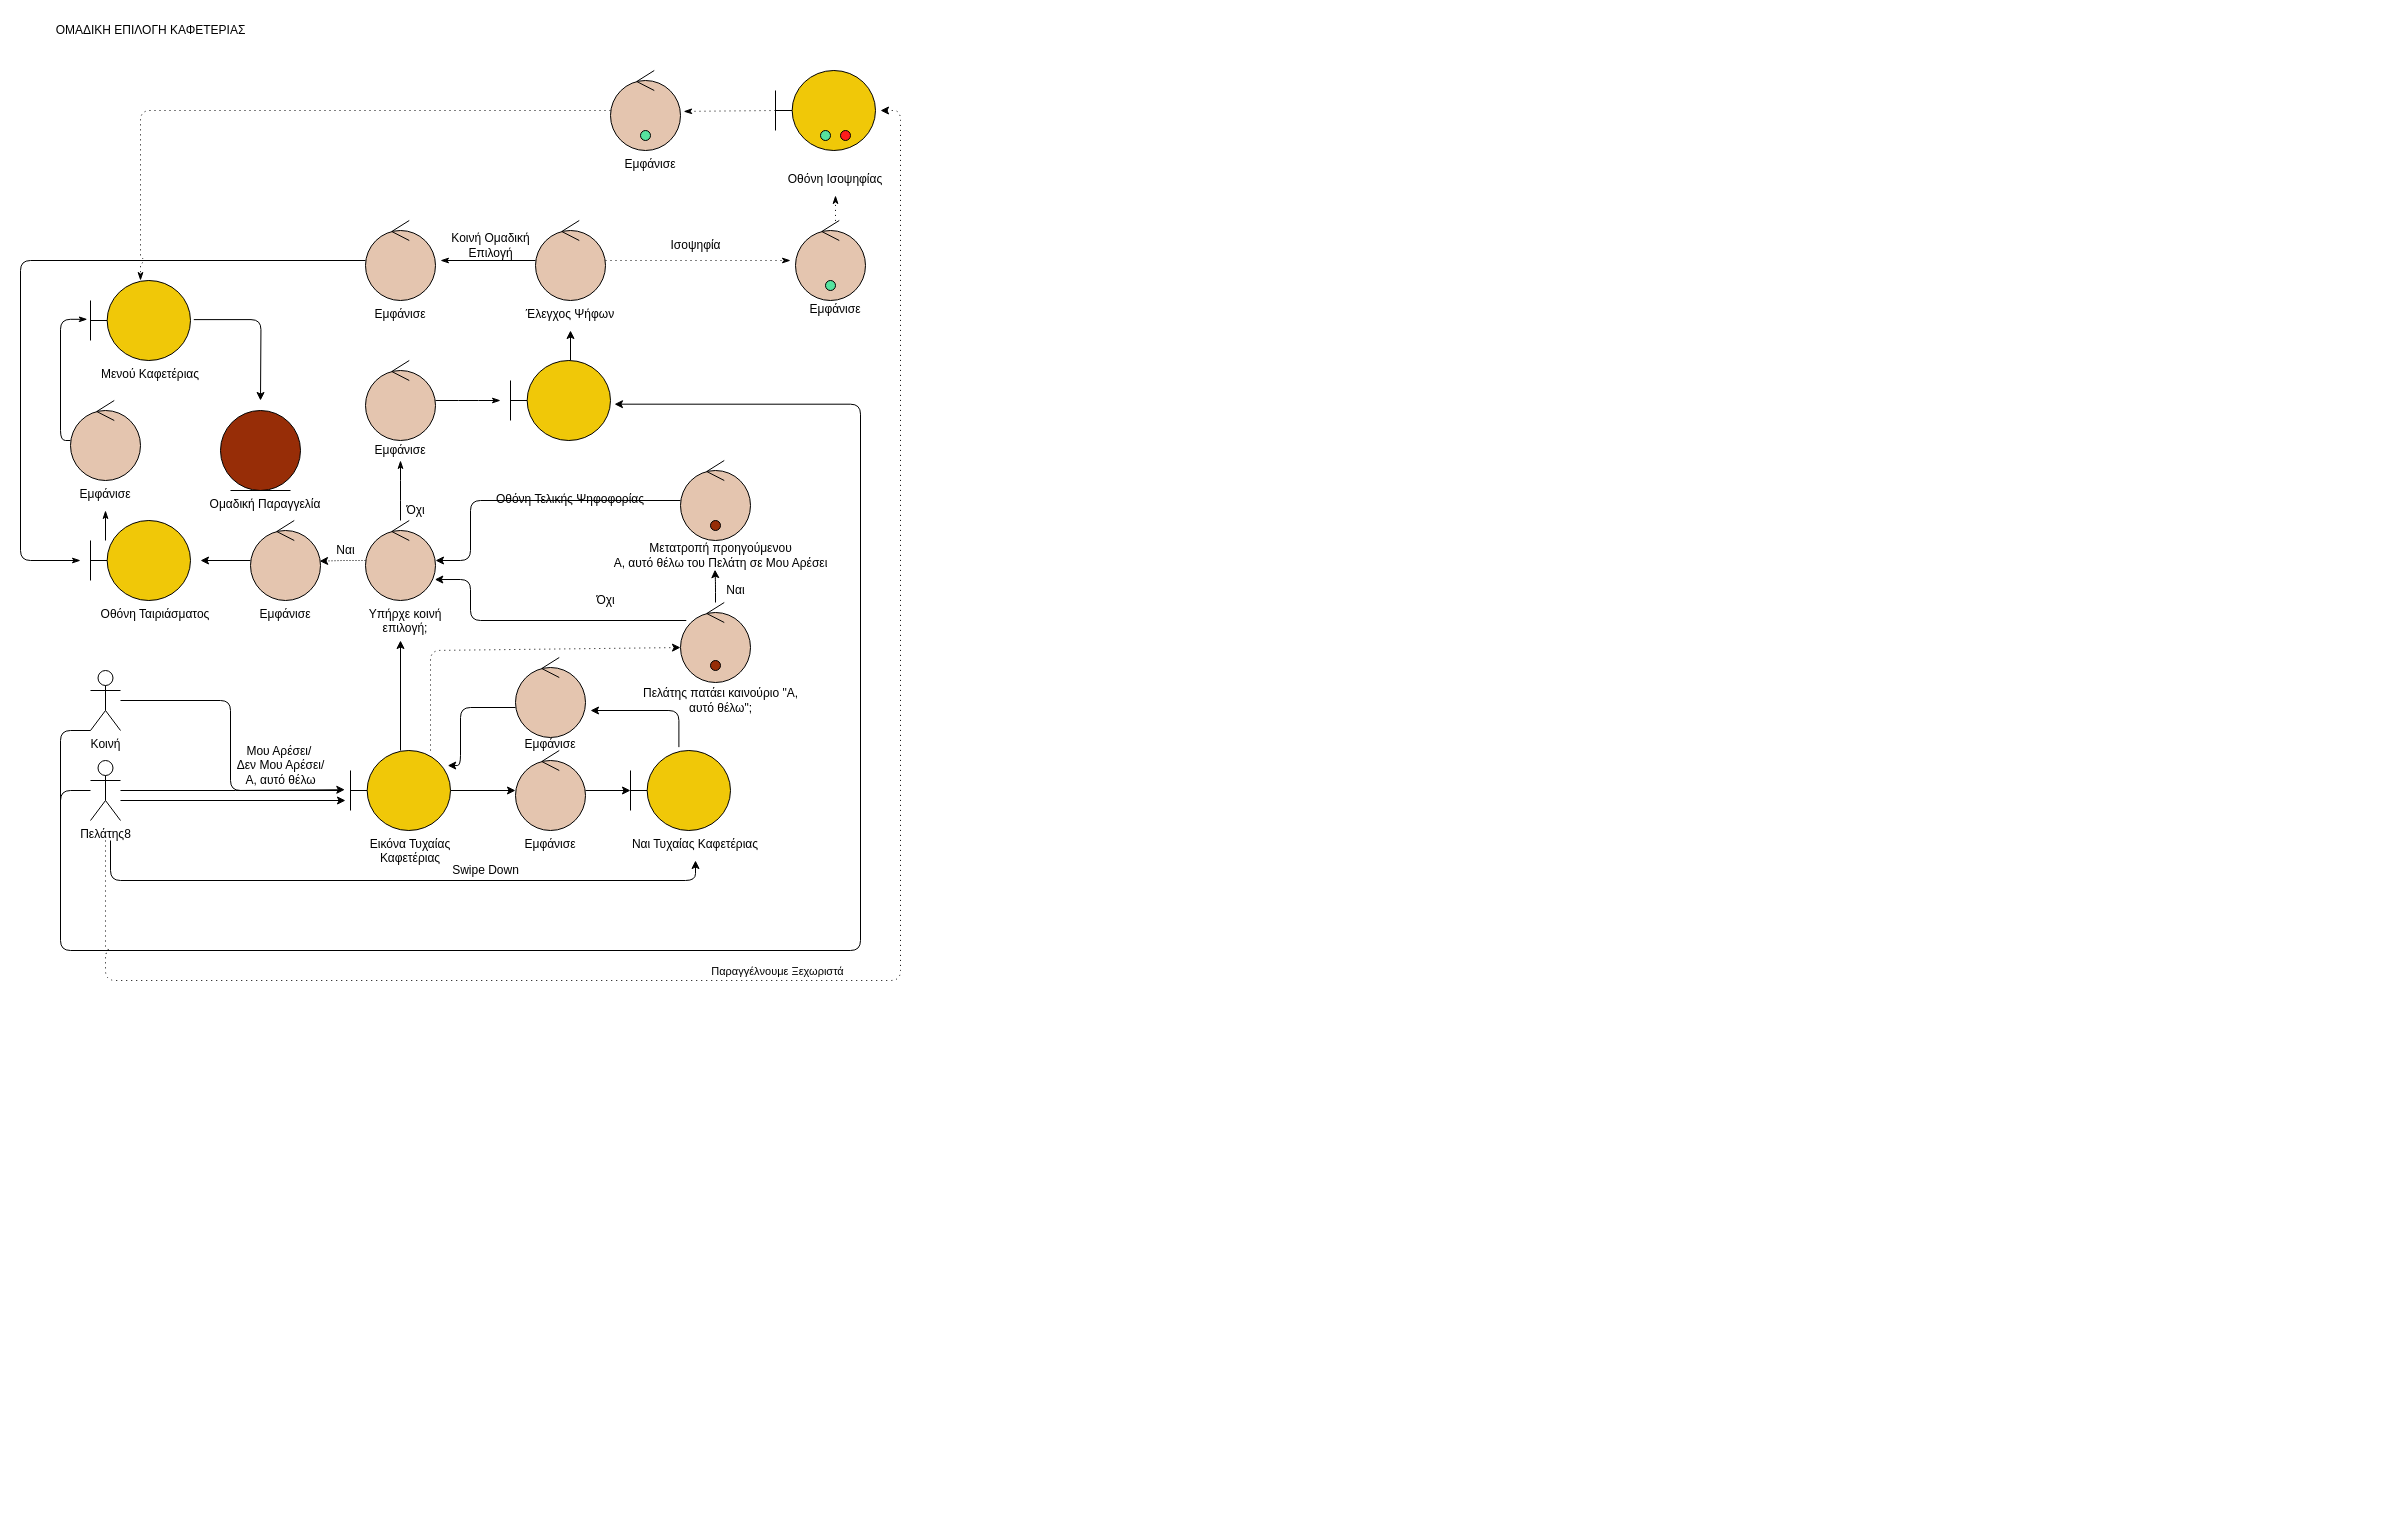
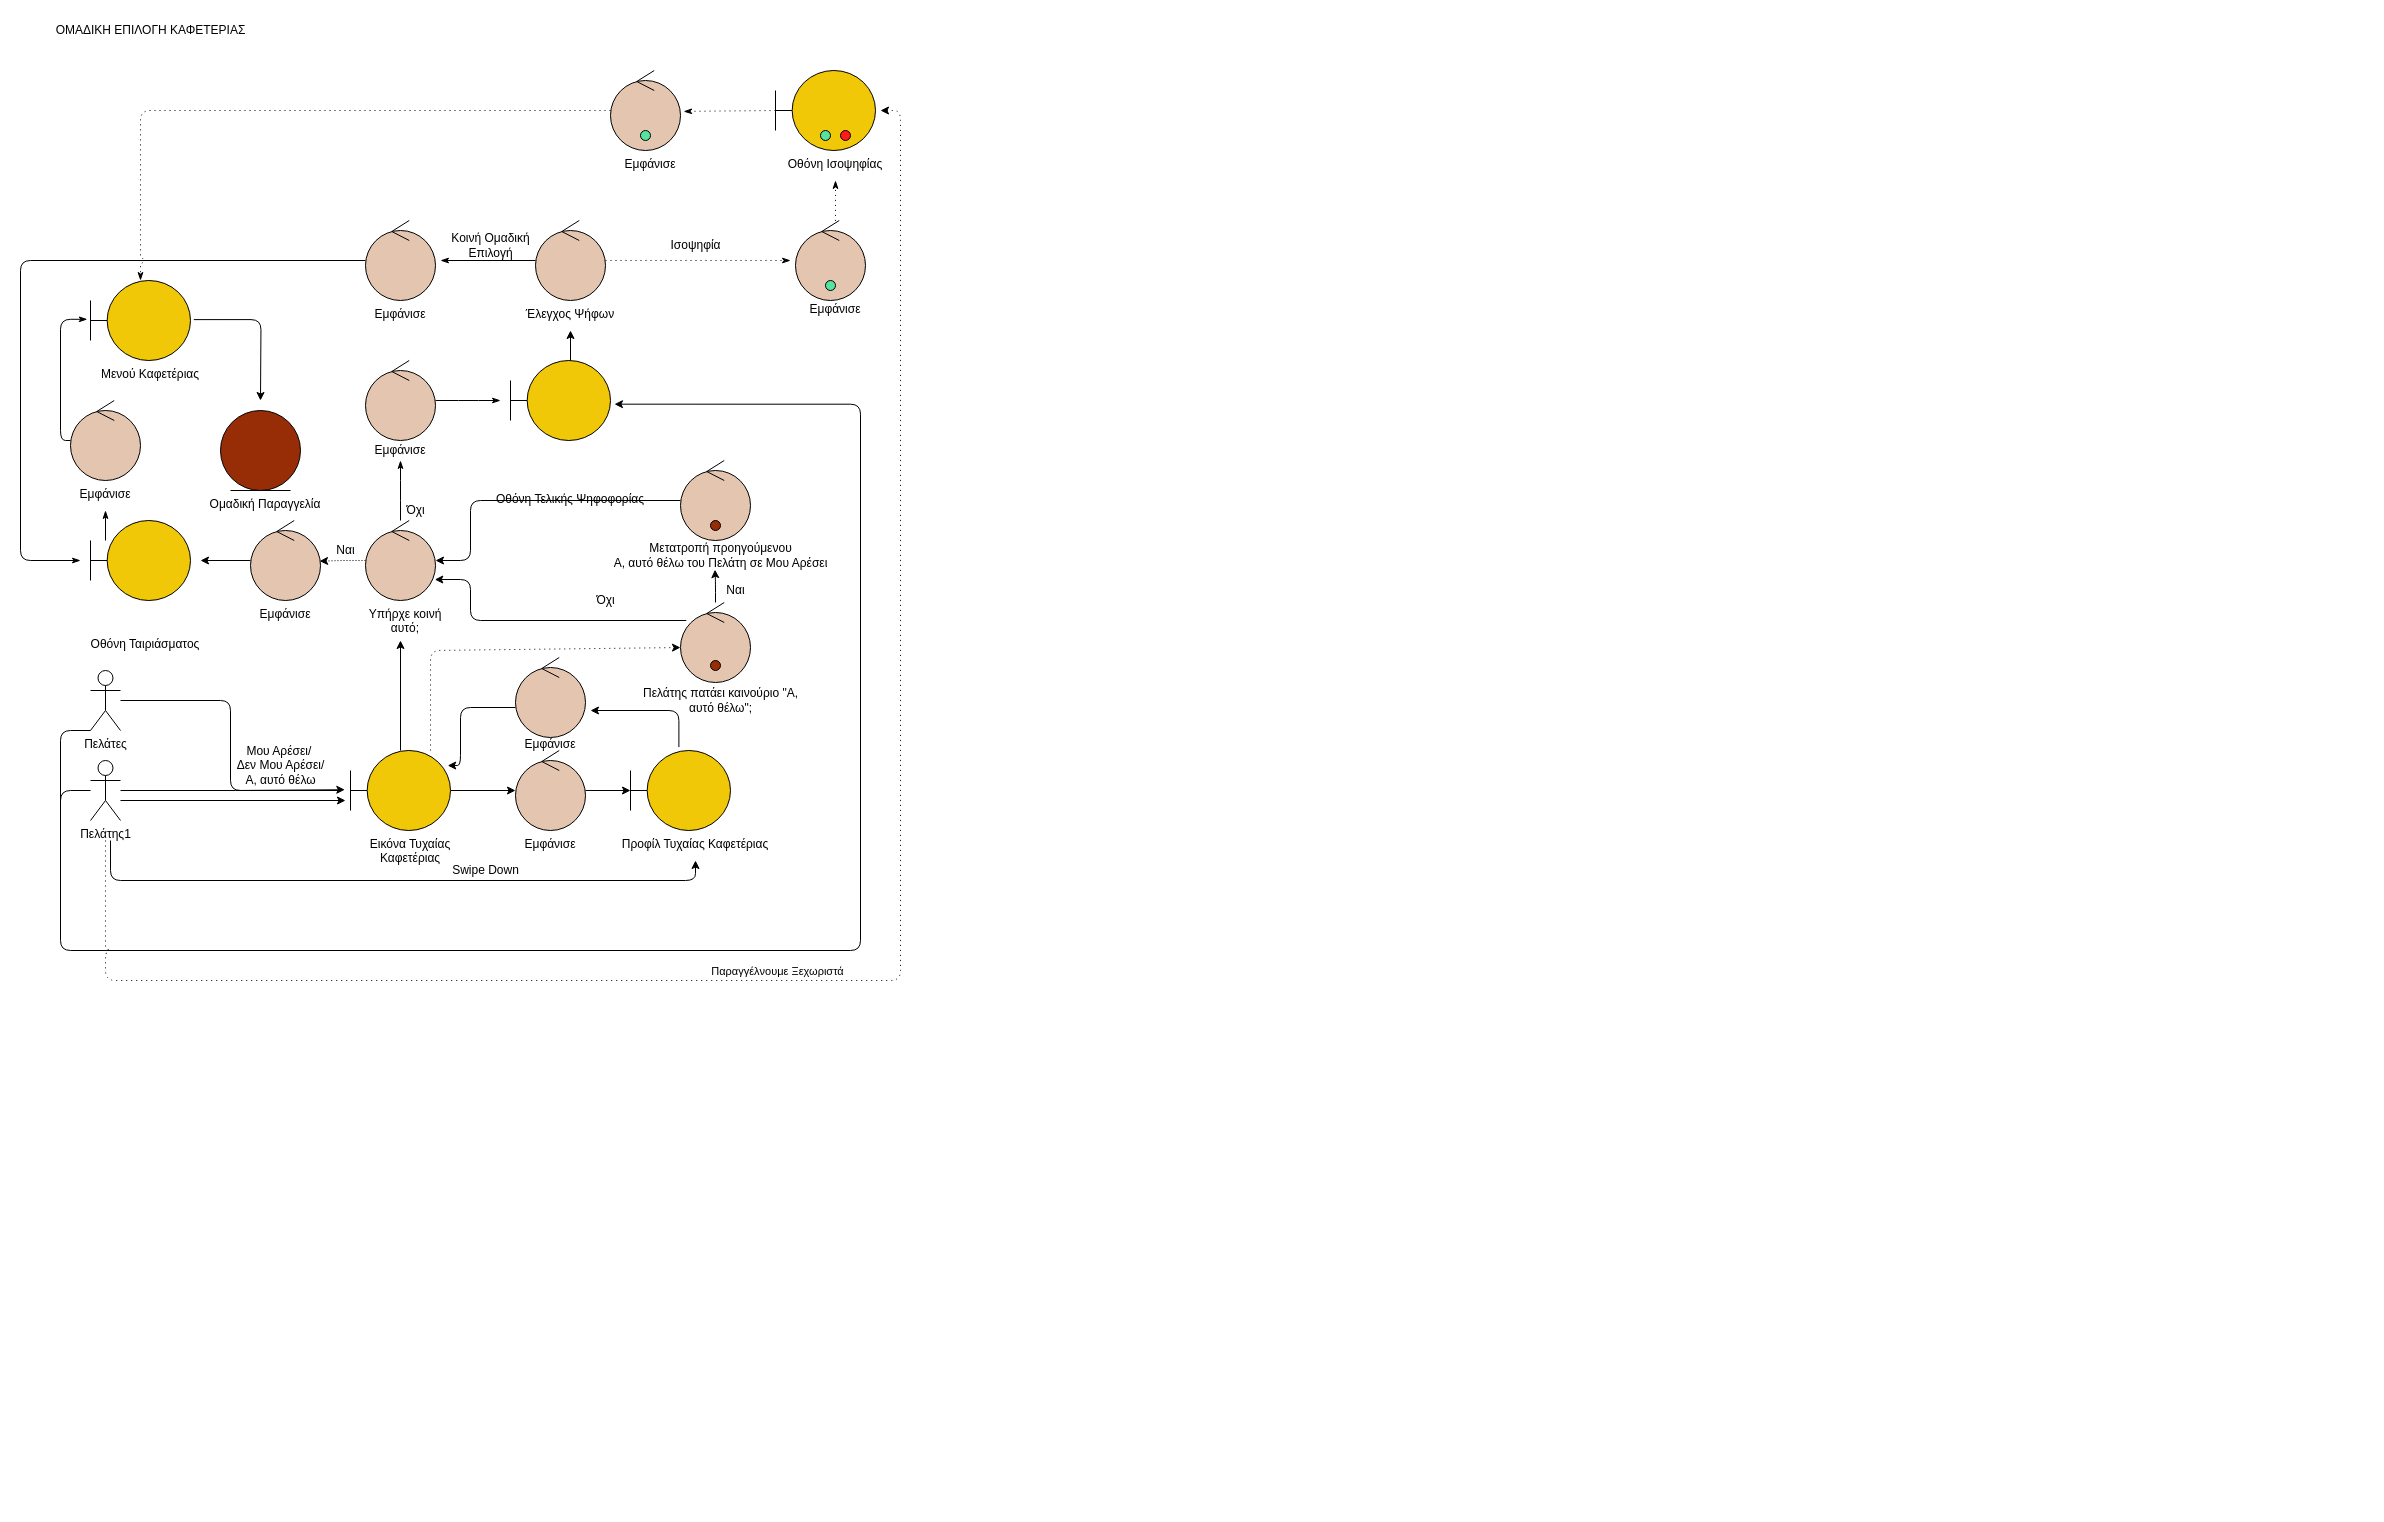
node "Οθόνη Ισοψηφίας": moved (836, 181) -> (836, 166)
node "Οθόνη Ταιριάσματος": moved (156, 616) -> (146, 646)
node "Υπήρχε κοινή επιλογή;": label "Υπήρχε κοινή επιλογή;" -> "Υπήρχε κοινή αυτό;"
node "Κοινή": label "Κοινή" -> "Πελάτες"
node "Πελάτης8": label "Πελάτης8" -> "Πελάτης1"
node "Ναι Τυχαίας Καφετέριας": label "Ναι Τυχαίας Καφετέριας" -> "Προφίλ Τυχαίας Καφετέριας"
